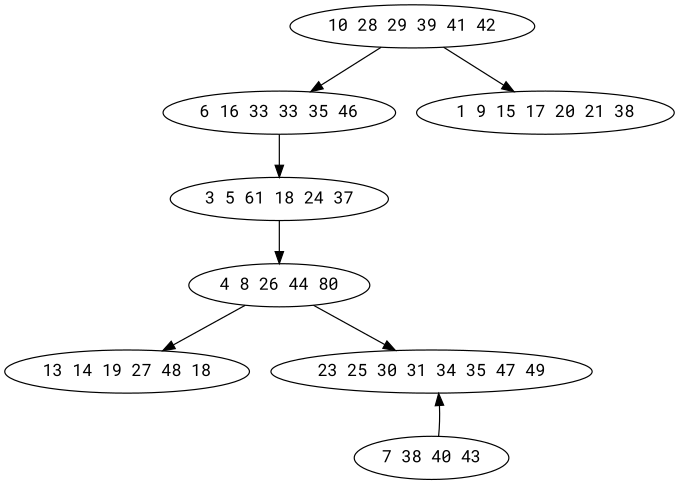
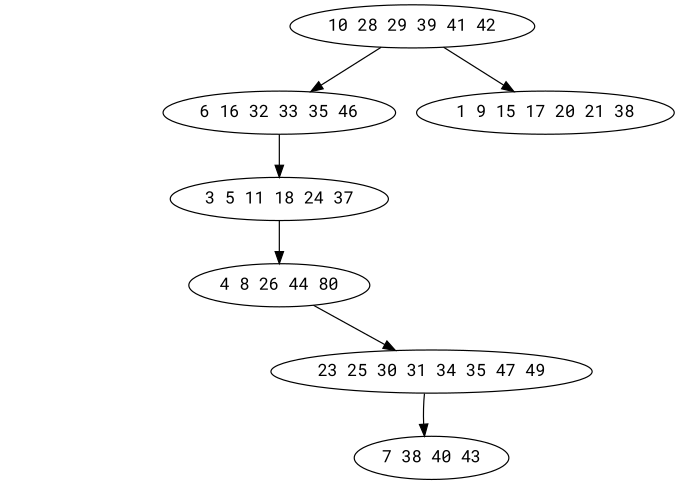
node "6 16 33 33 35 46": label "6 16 33 33 35 46" -> "6 16 32 33 35 46"
node "3 5 61 18 24 37": label "3 5 61 18 24 37" -> "3 5 11 18 24 37"
node "13 14 19 27 48 18": removed
edge "7 38 40 43" -> "23 25 30 31 34 35 47 49": reversed
